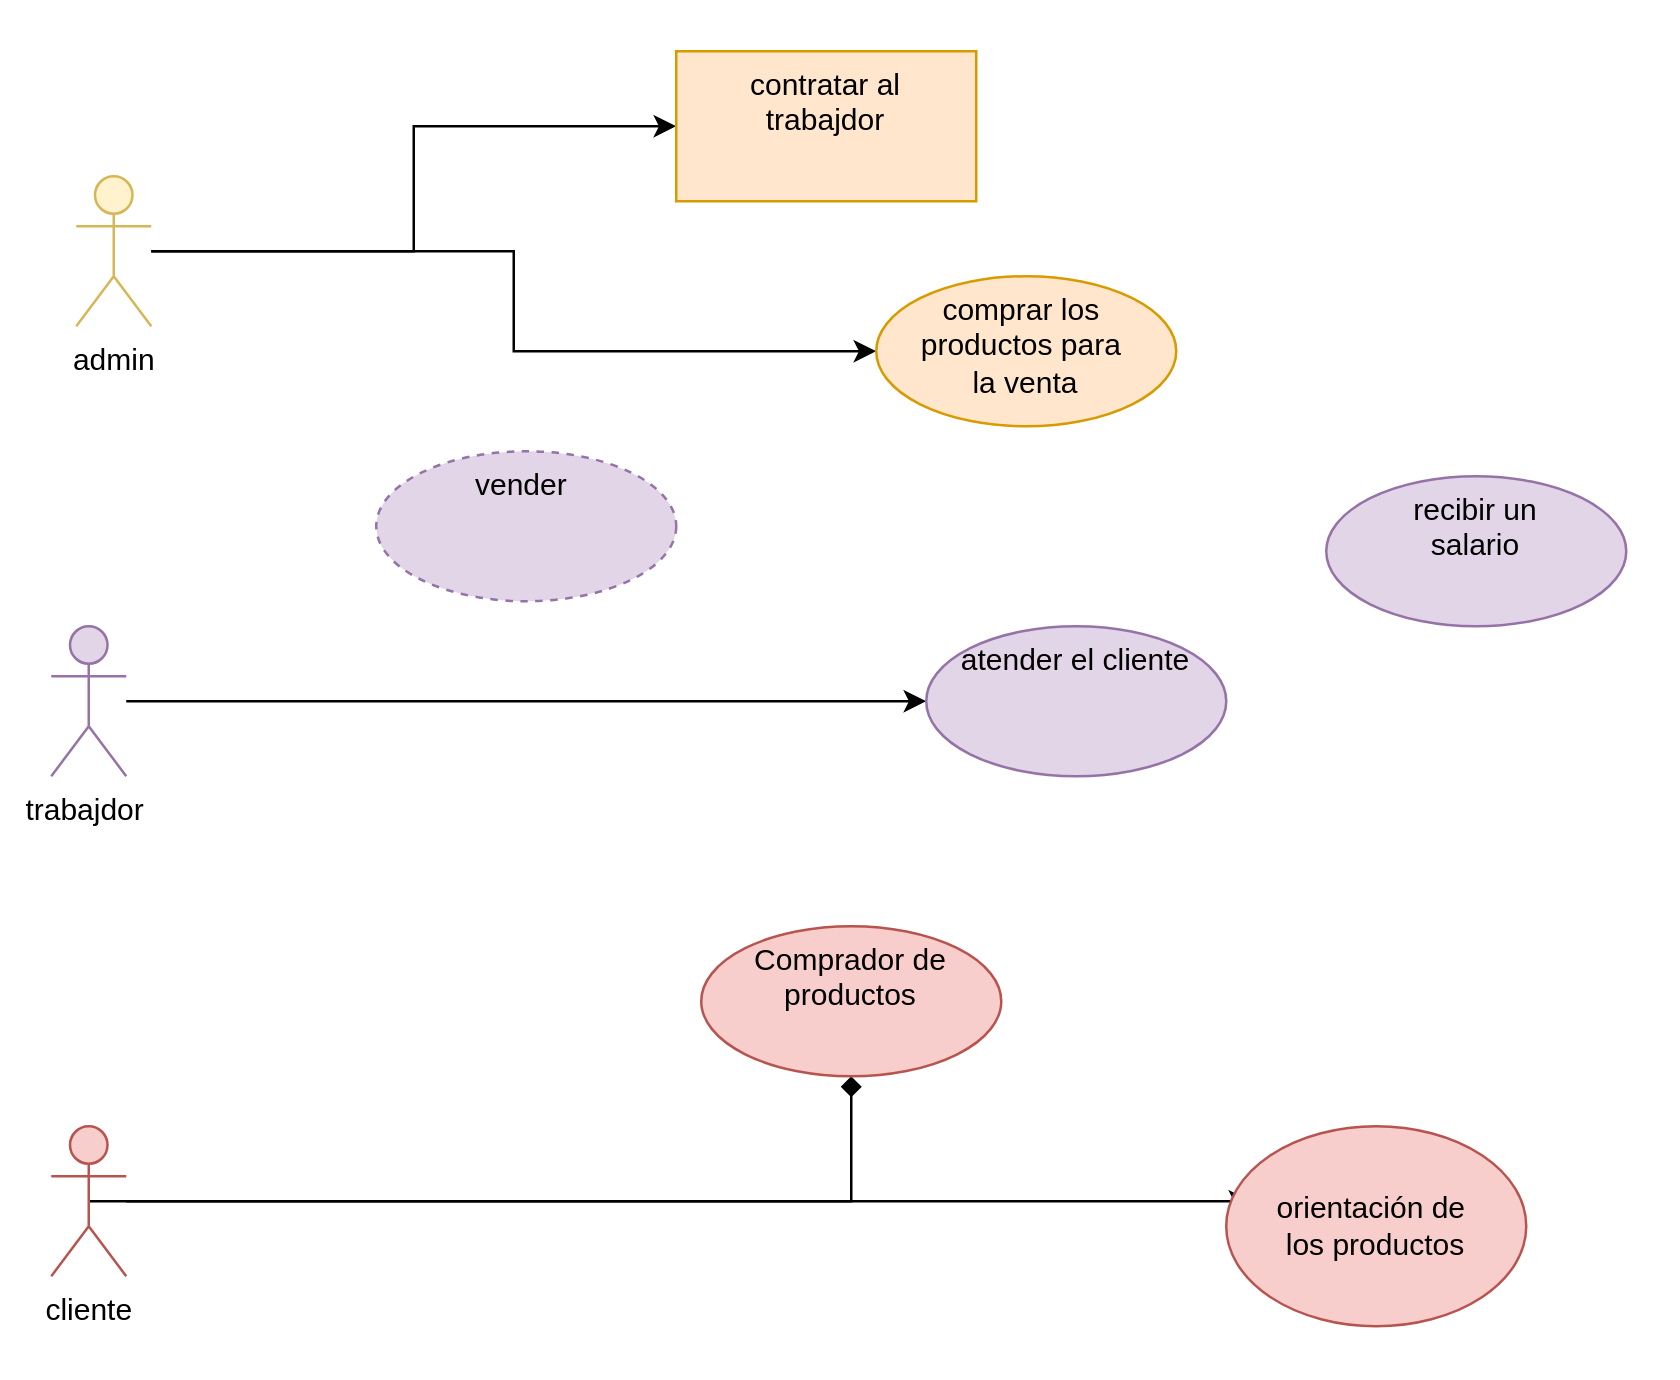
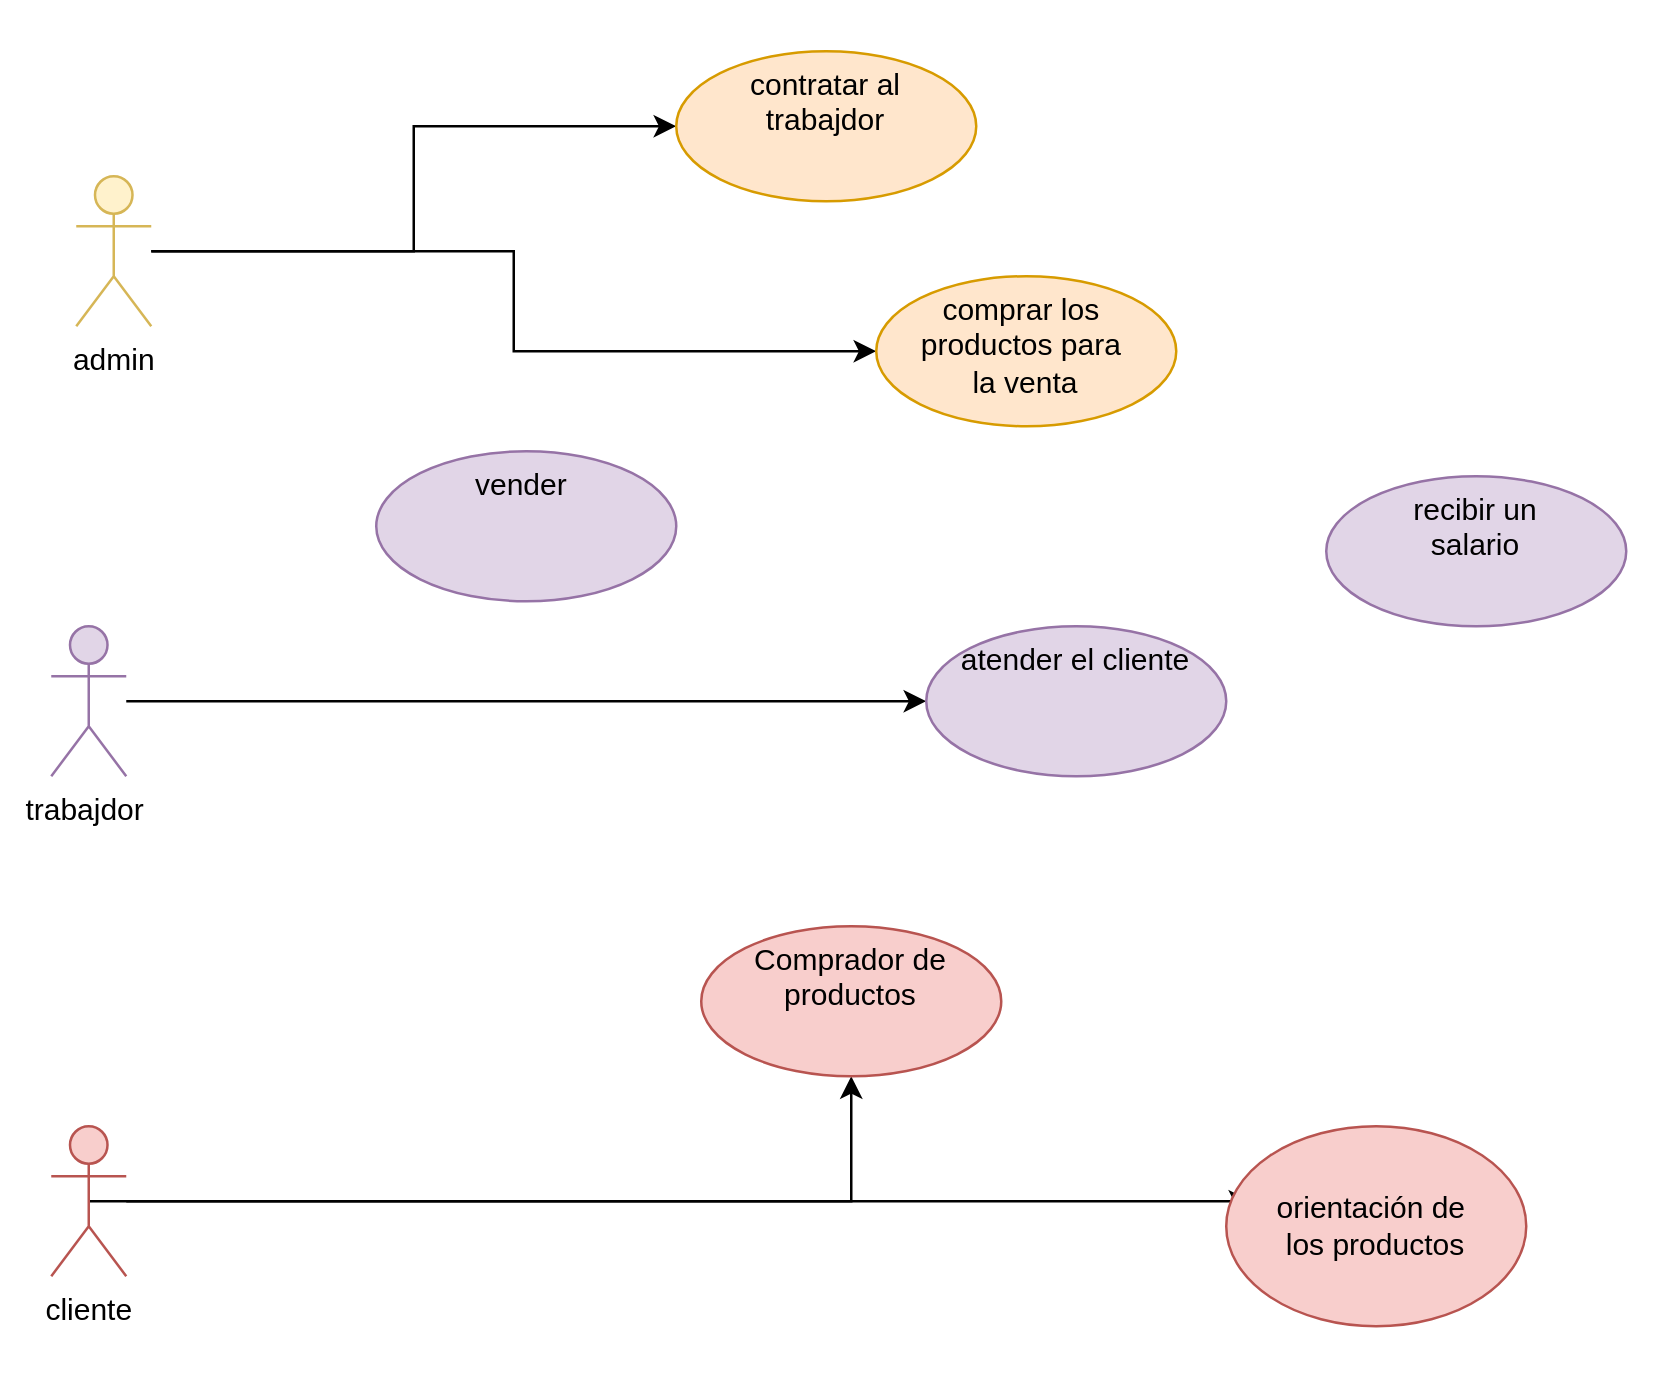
node "contratar al trabajdor": shape rectangle -> ellipse
node "vender": style dashed -> solid
edge "cliente" -> "Comprador de productos": arrowhead diamond -> classic
